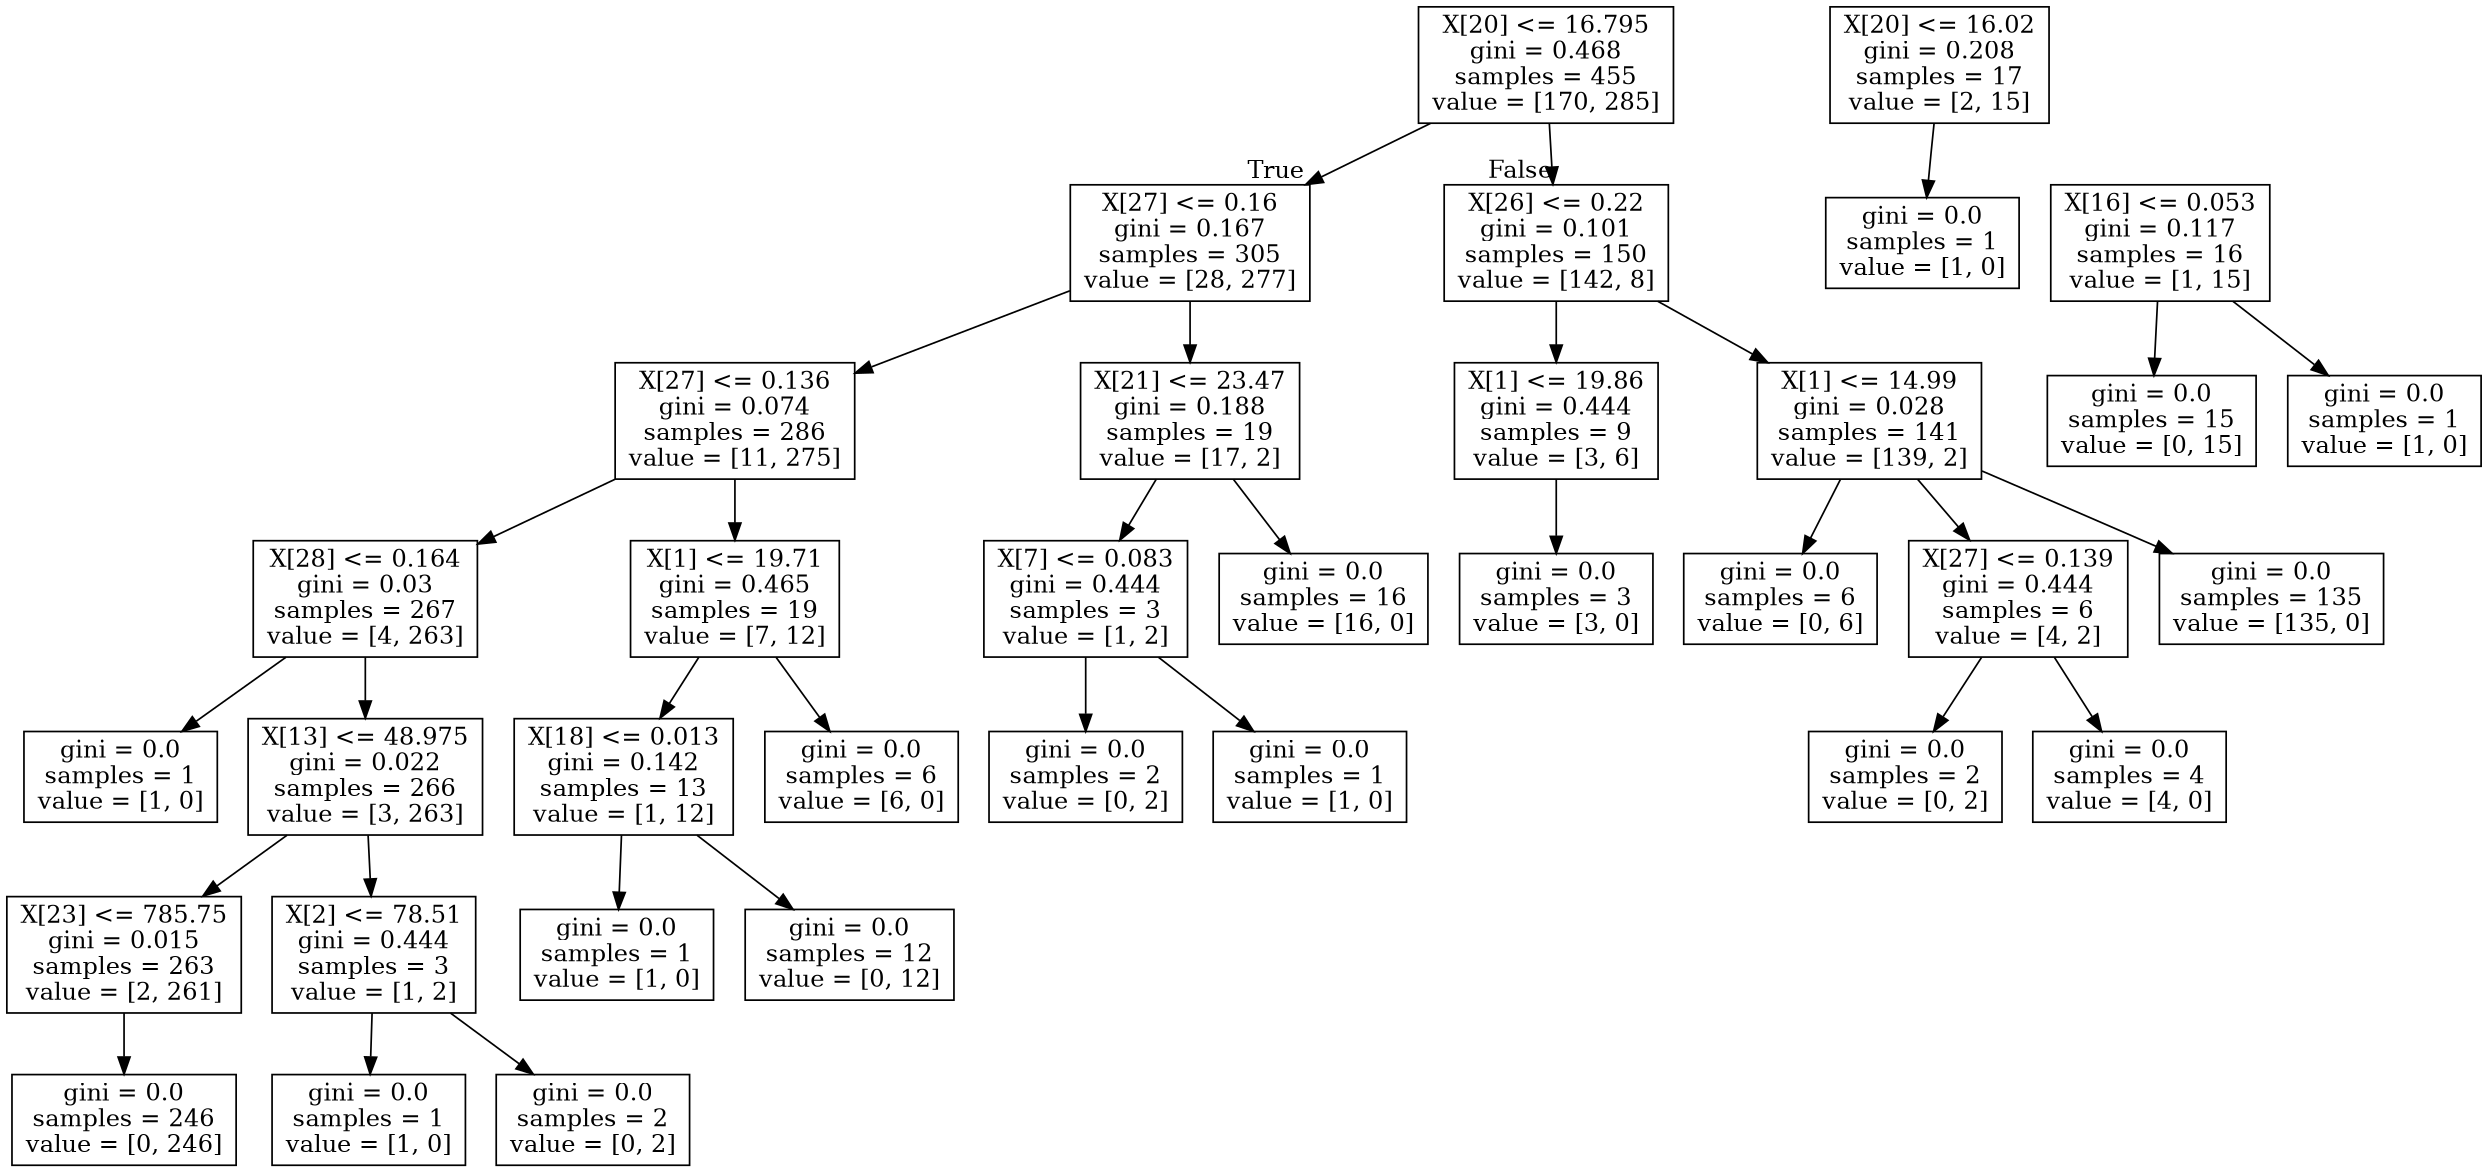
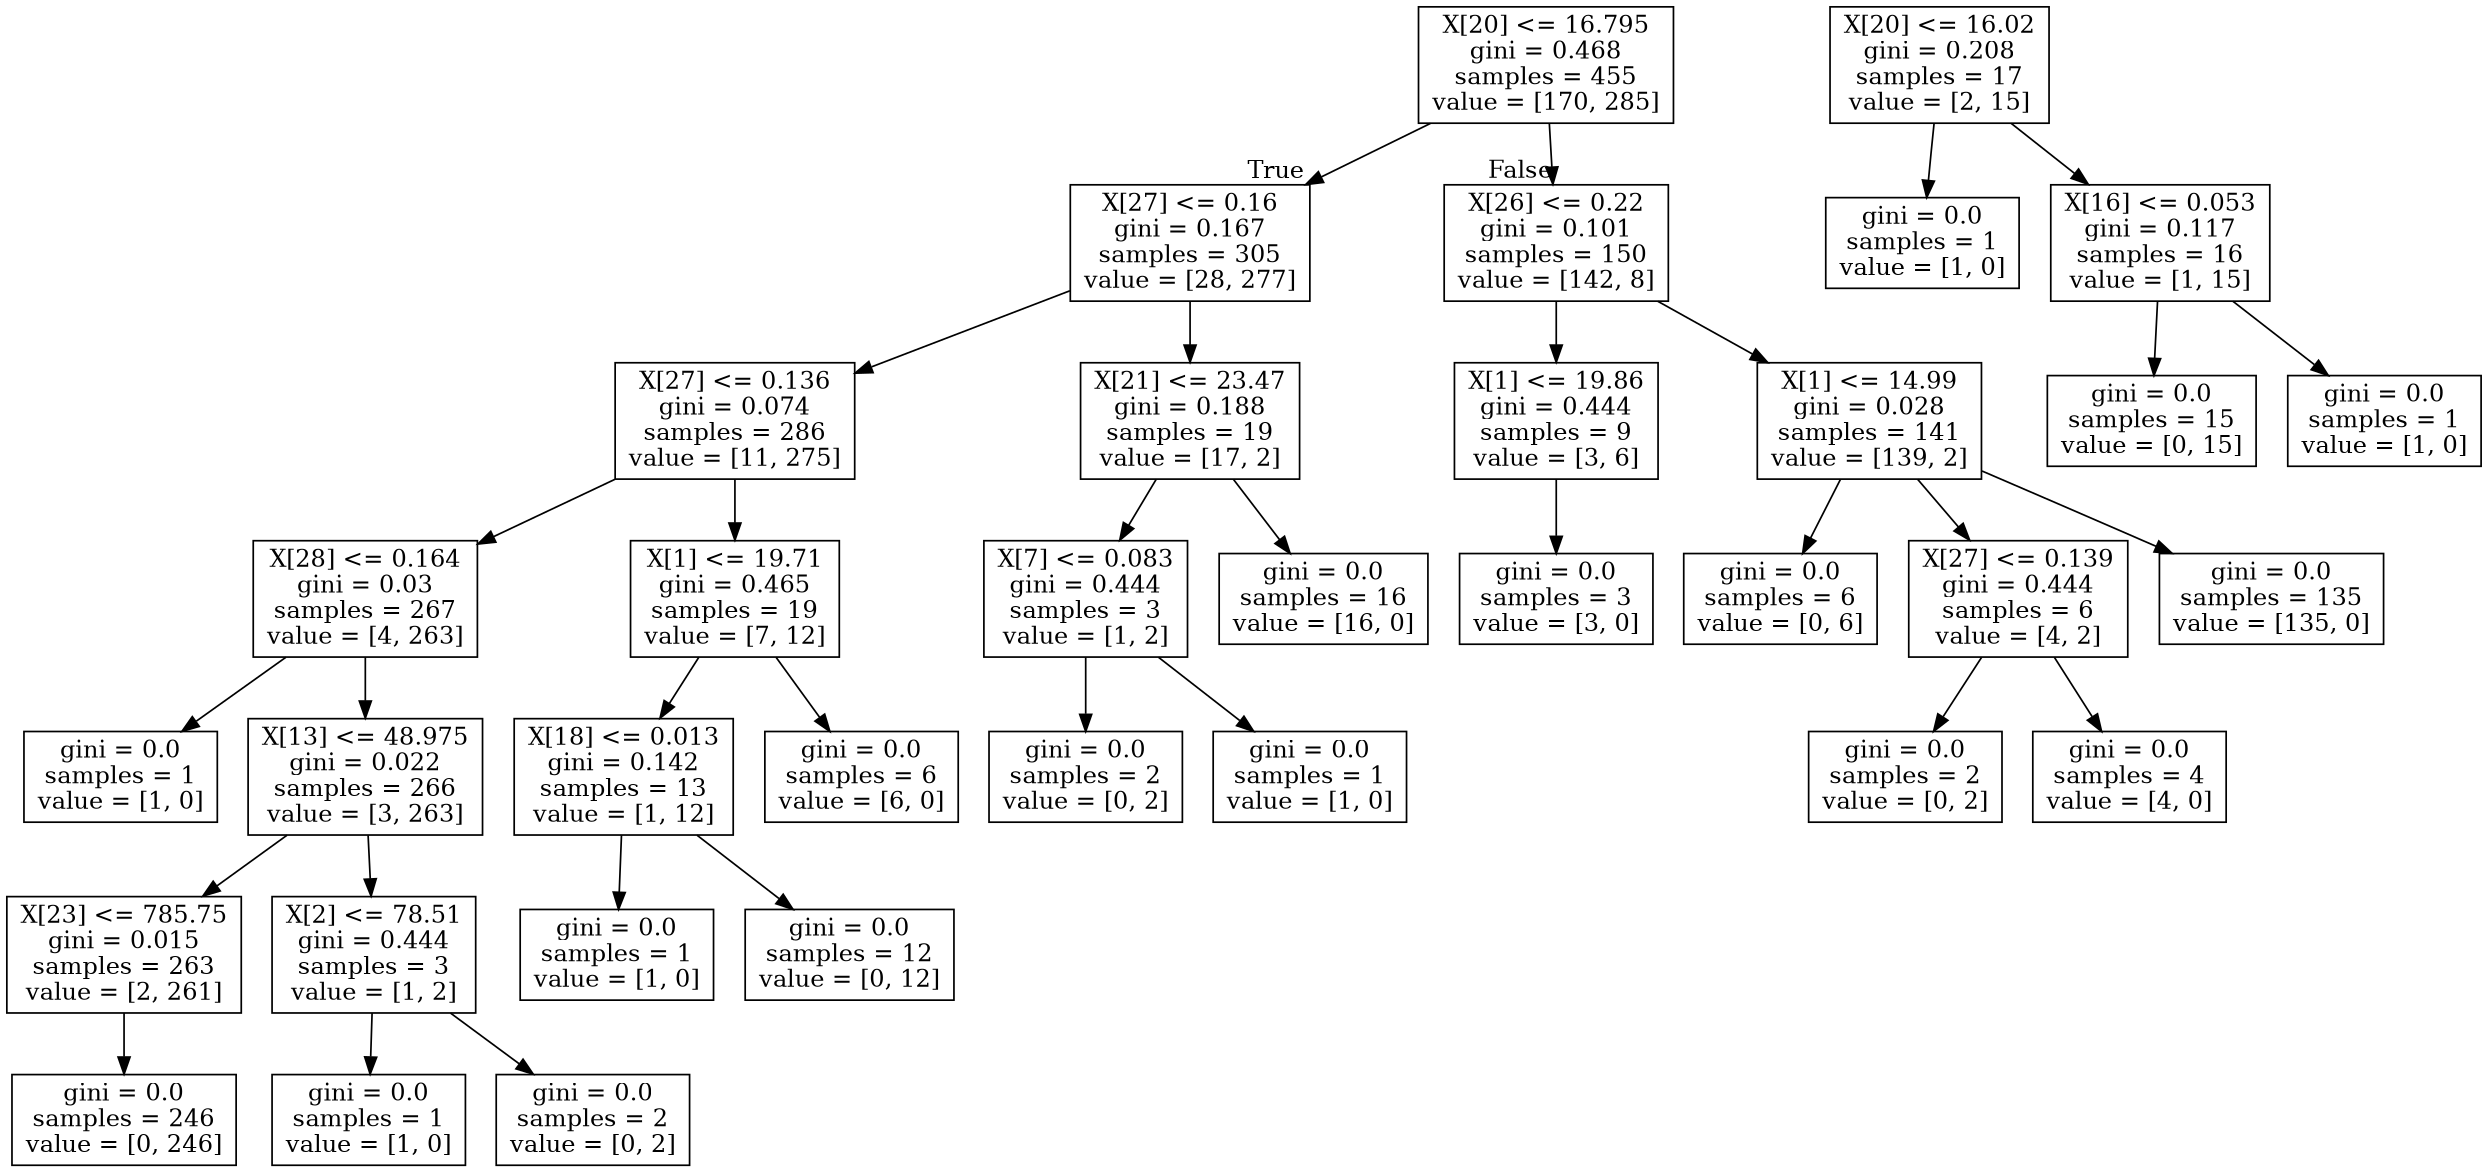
edge "X[20] <= 16.02 gini = 0.208 samples = 17 value = [2, 15]" -> "X[16] <= 0.053 gini = 0.117 samples = 16 value = [1, 15]": added
